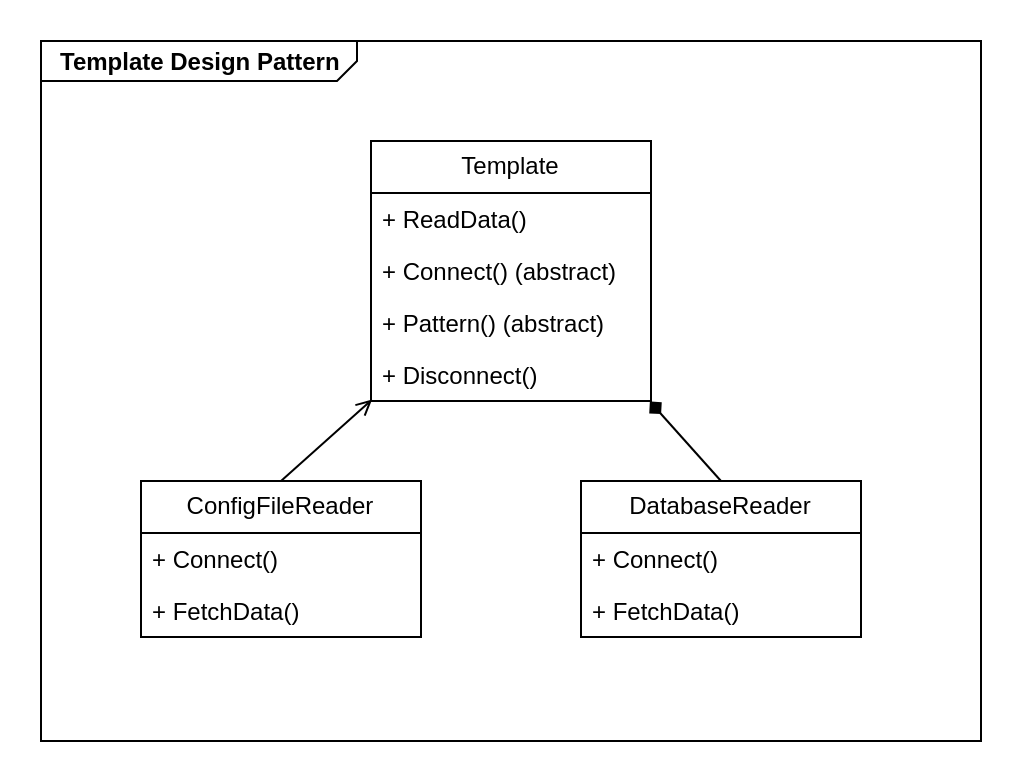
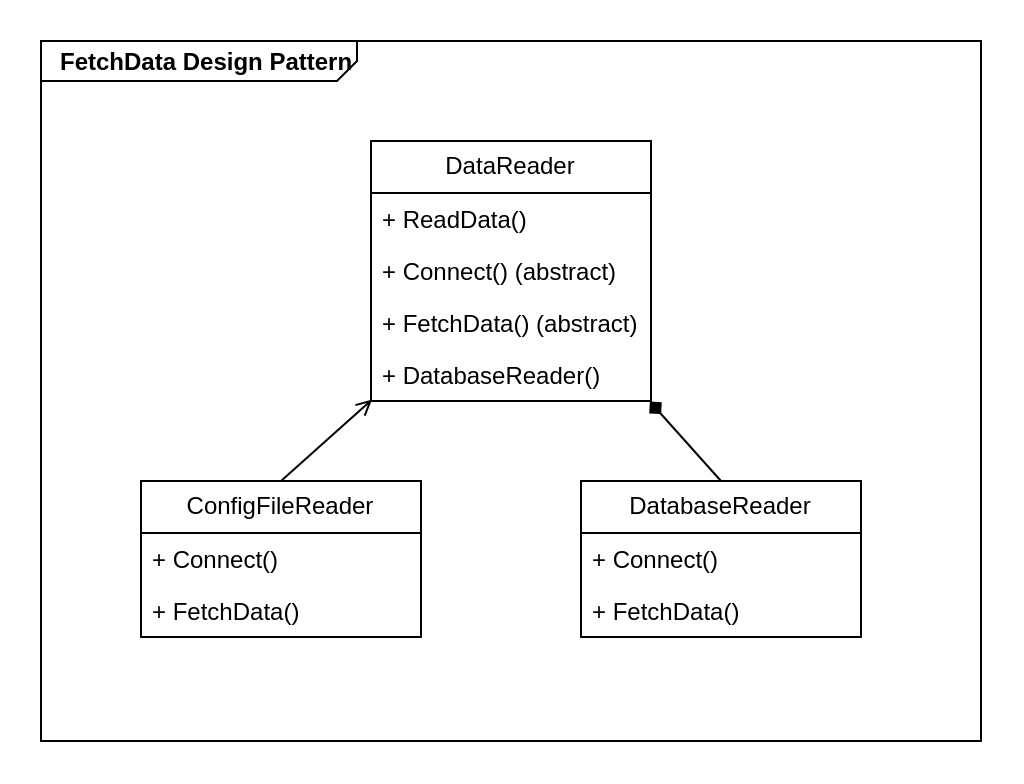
node "Template Design Pattern": label "Template Design Pattern" -> "FetchData Design Pattern"
node "Template": label "Template" -> "DataReader"
node "+ Pattern() (abstract)": label "+ Pattern() (abstract)" -> "+ FetchData() (abstract)"
node "+ Disconnect()": label "+ Disconnect()" -> "+ DatabaseReader()"
